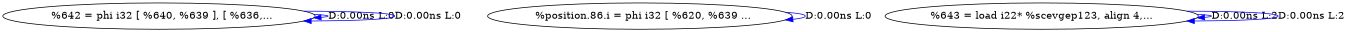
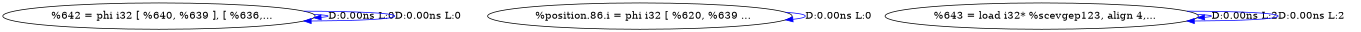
node "%643 = load i22* %scevgep123, align 4,...": label "%643 = load i22* %scevgep123, align 4,..." -> "%643 = load i32* %scevgep123, align 4,..."
